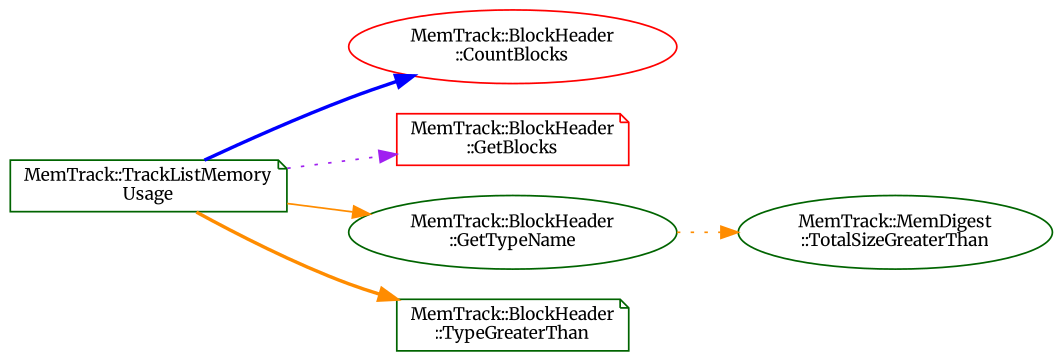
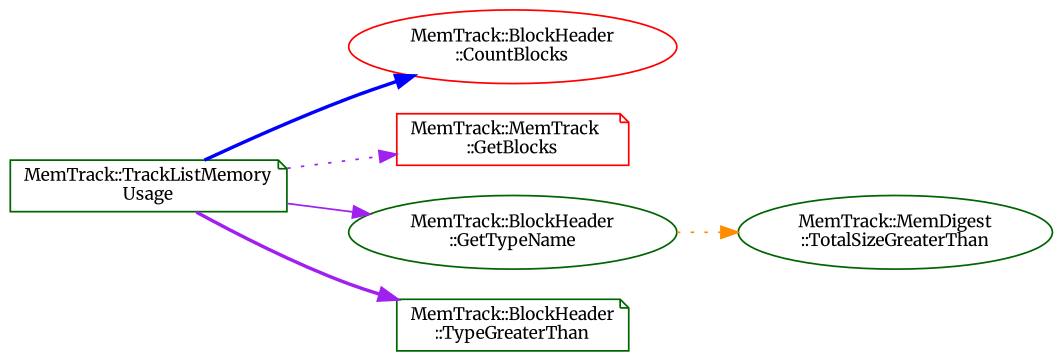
node "MemTrack::BlockHeader ::GetBlocks": label "MemTrack::BlockHeader ::GetBlocks" -> "MemTrack::MemTrack ::GetBlocks"
edge "MemTrack::TrackListMemory Usage" -> "MemTrack::BlockHeader ::GetTypeName": color darkorange -> purple
edge "MemTrack::TrackListMemory Usage" -> "MemTrack::BlockHeader ::TypeGreaterThan": color darkorange -> purple
